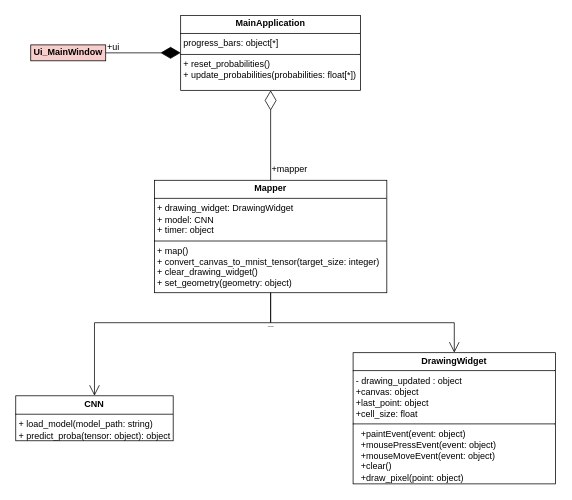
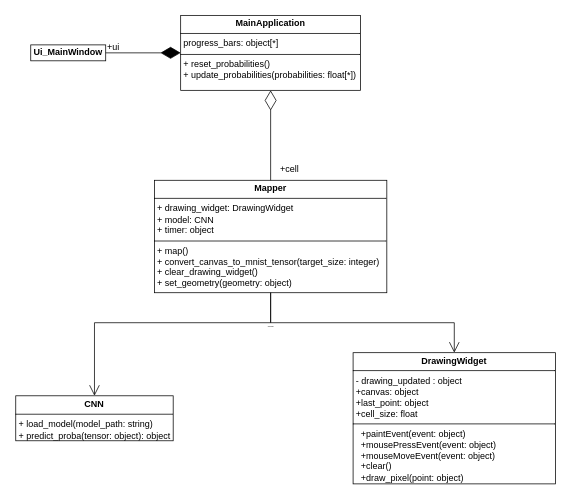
node "Ui_MainWindow": fillcolor #f8cecc -> #ffffff
node "+mapper": label "+mapper" -> "+cell"
